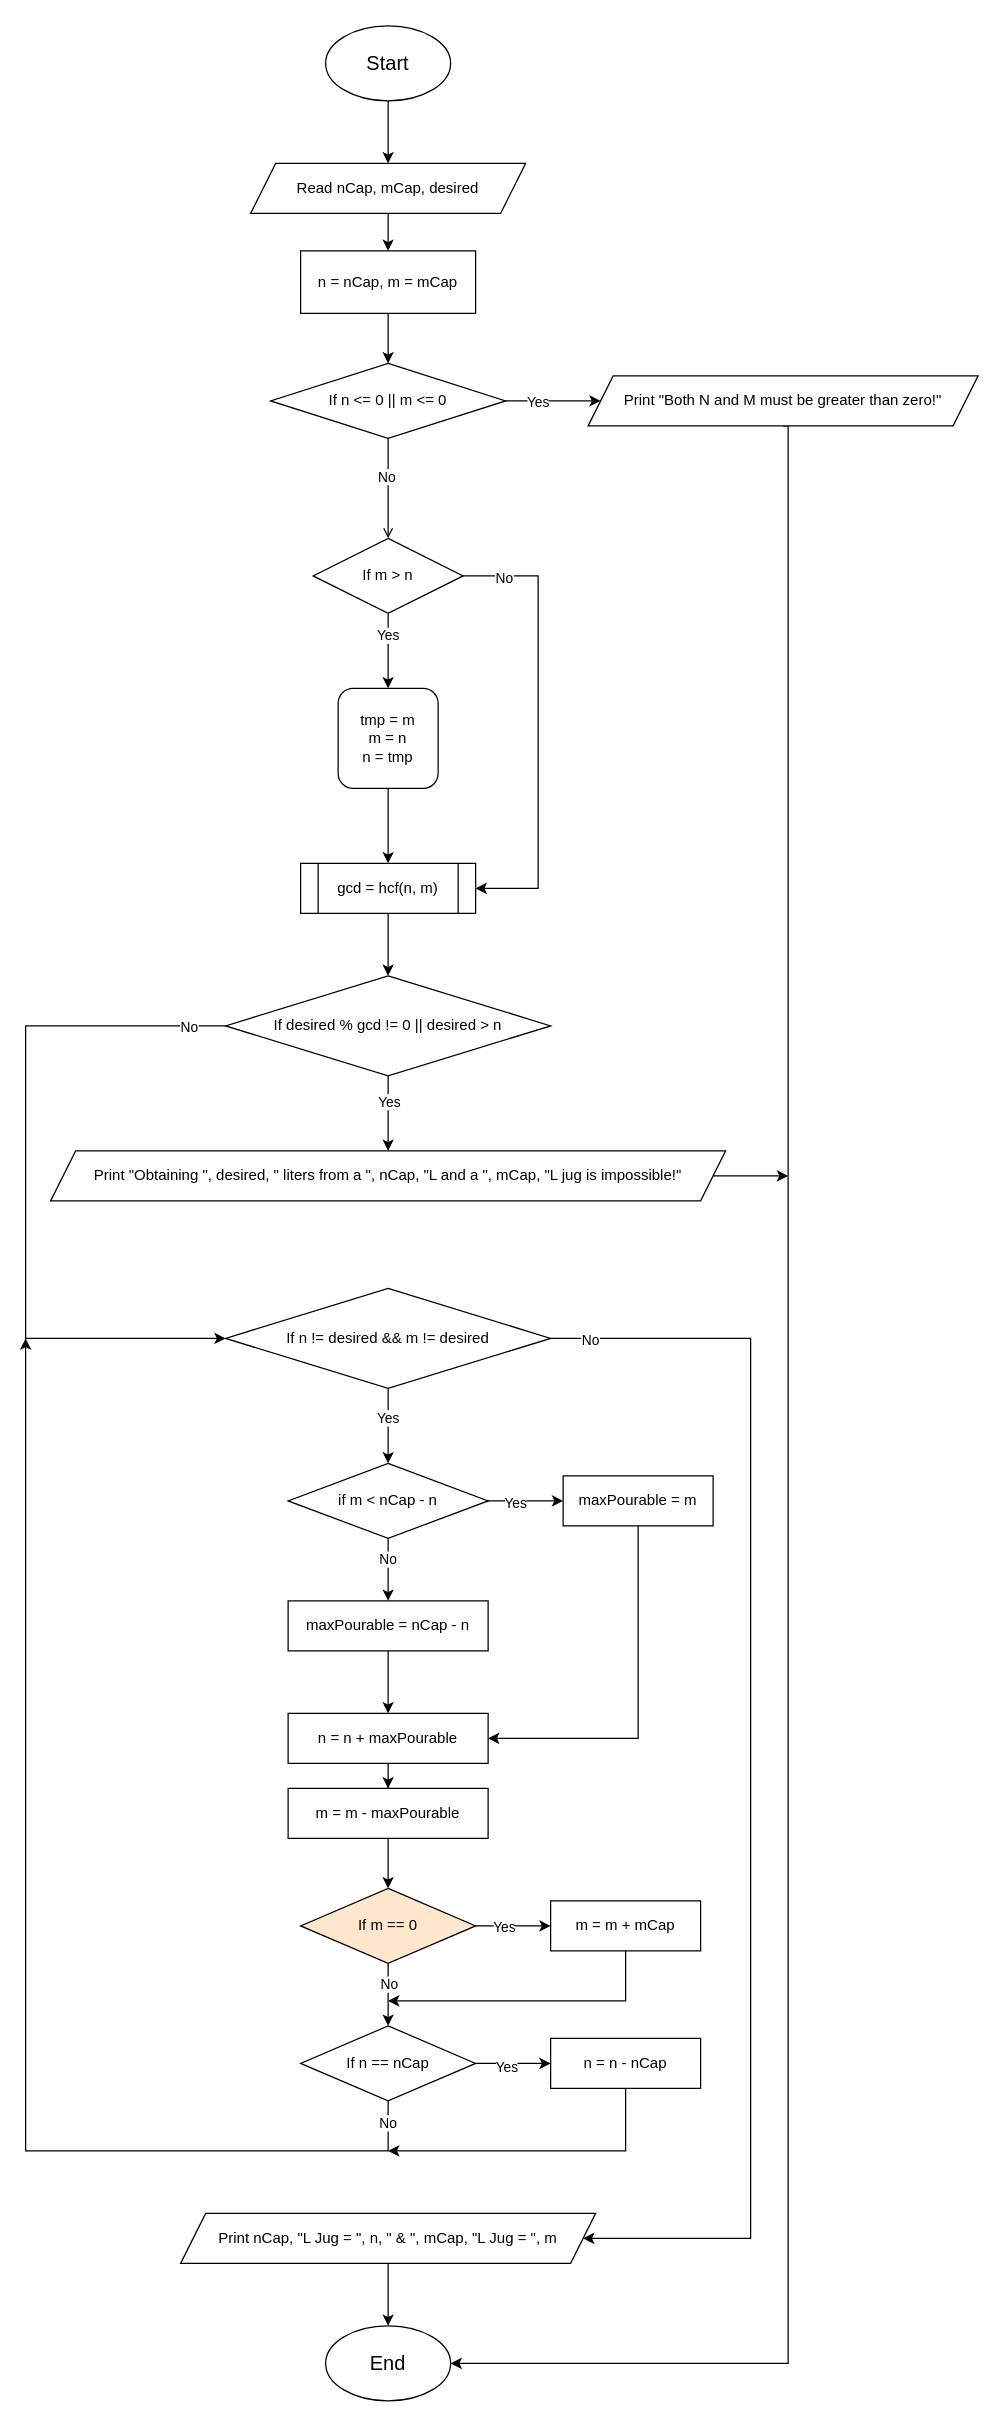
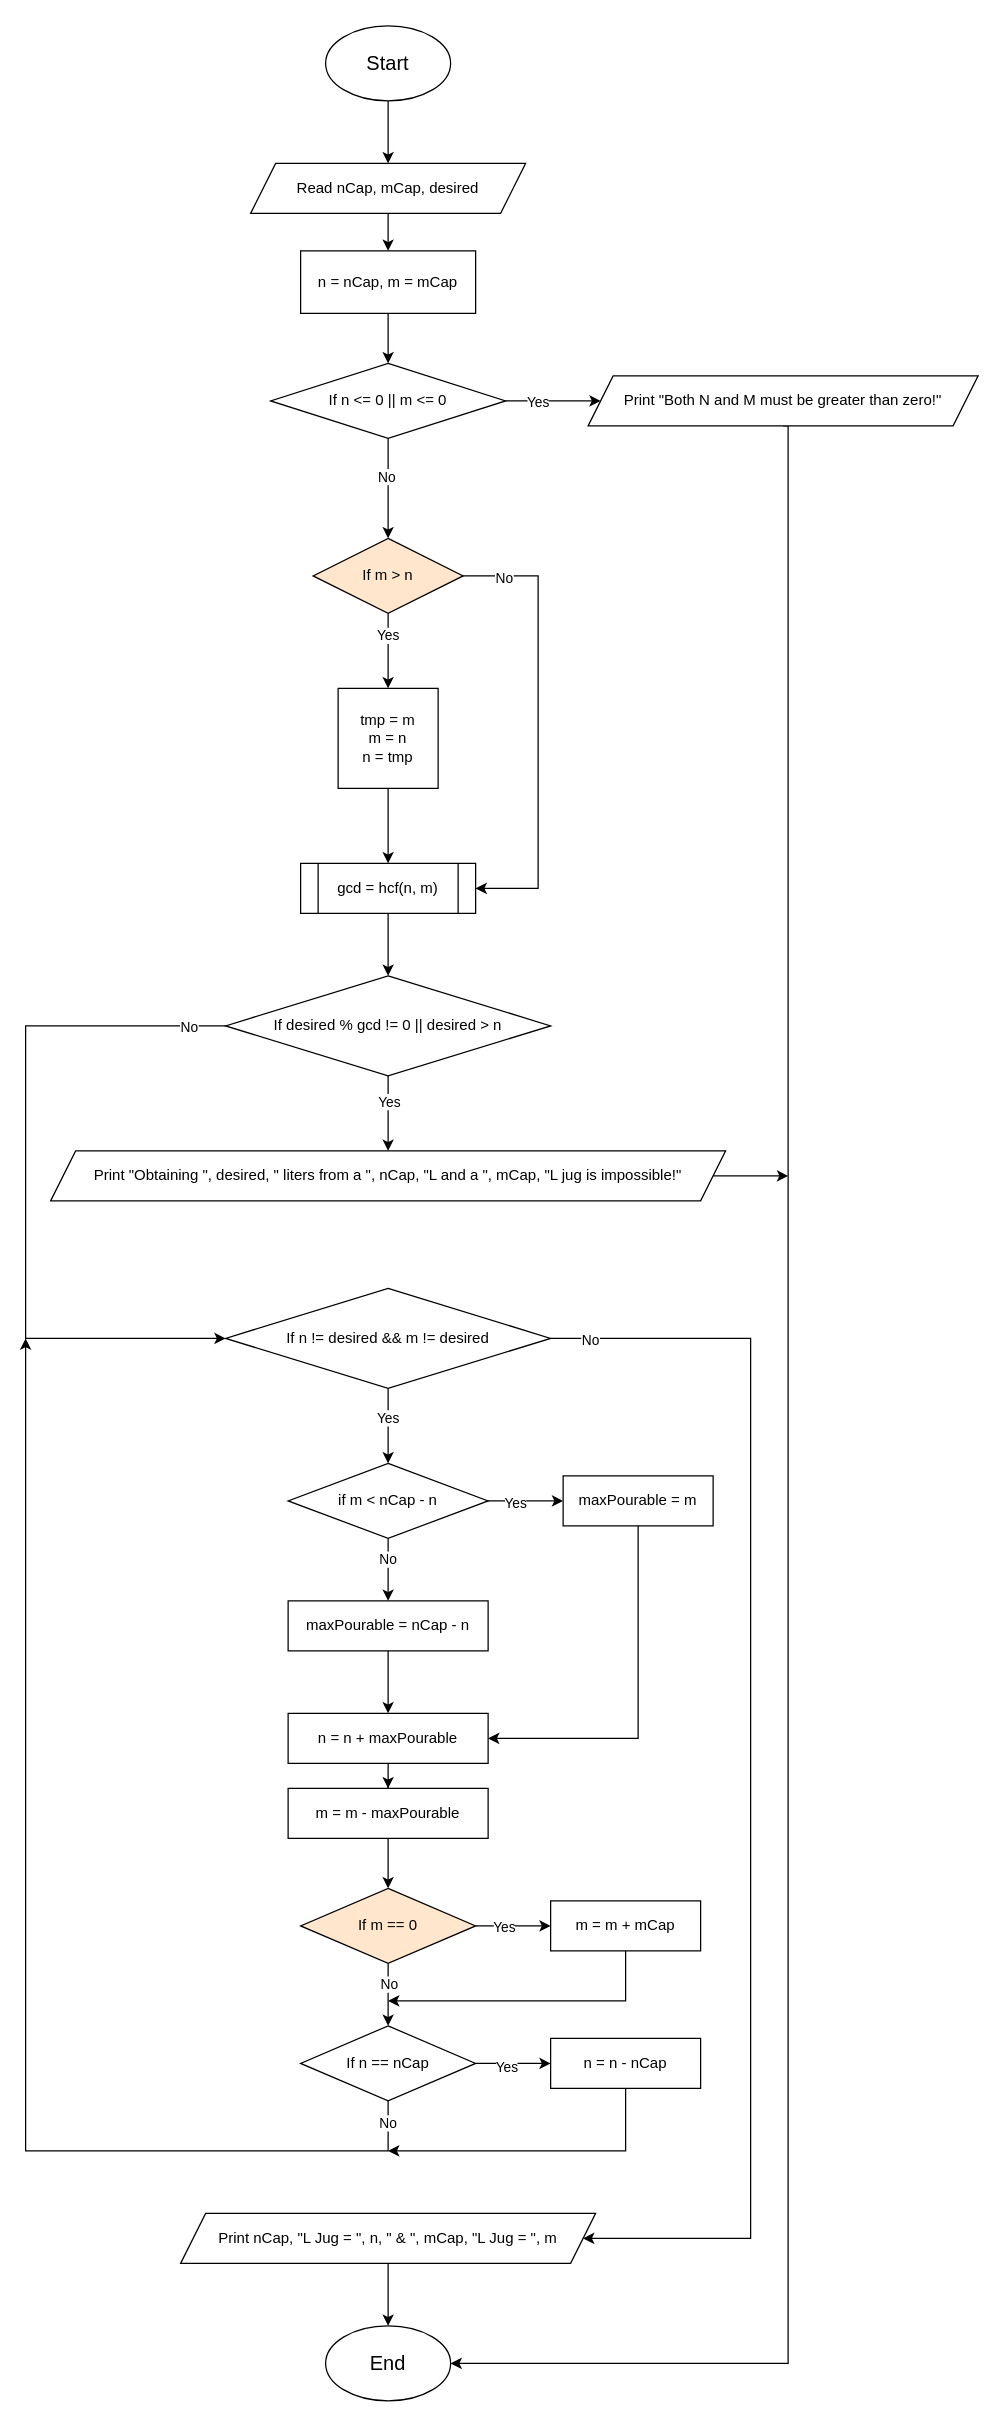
edge "If n <= 0 || m <= 0" -> "If m > n": arrowhead open -> classic
node "If m > n": fillcolor #ffffff -> #ffe6cc
node "tmp = m m = n n = tmp": shape rounded rectangle -> rectangle
